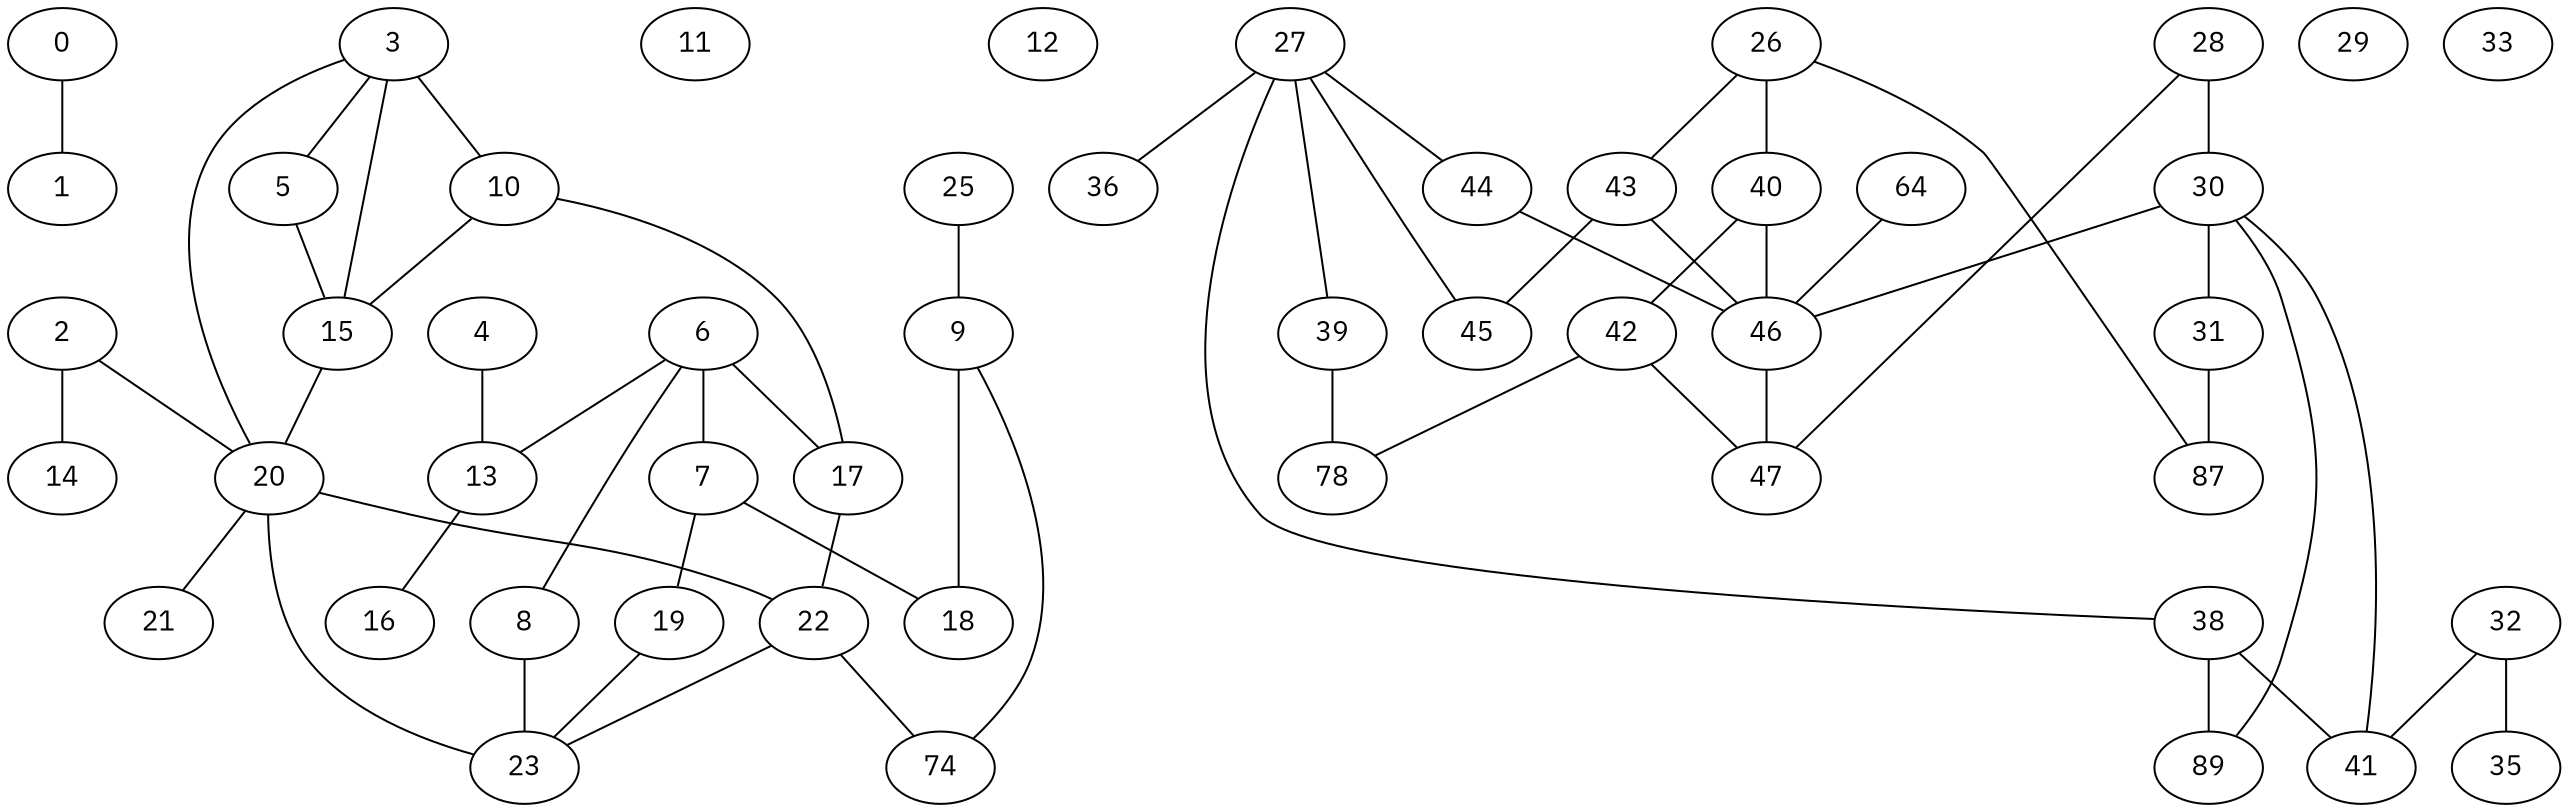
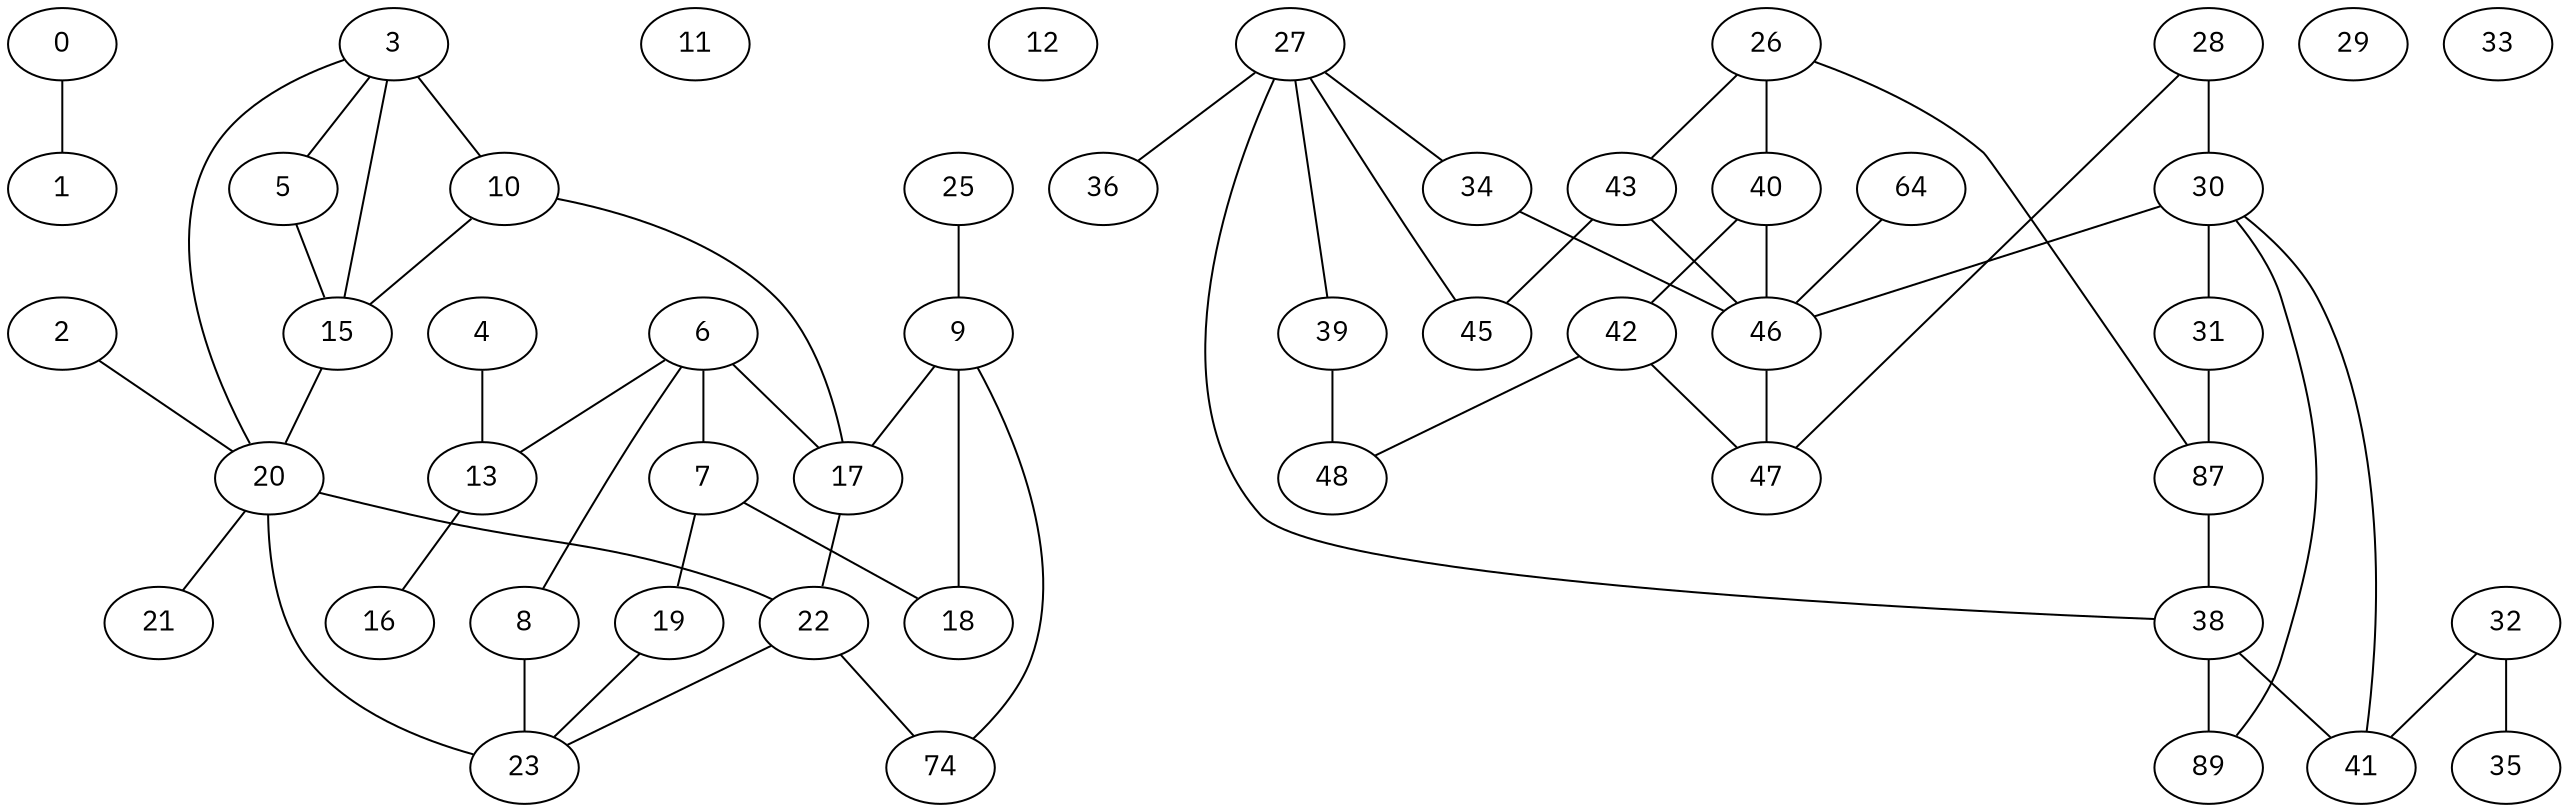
node "44": label "44" -> "34"
edge "9" -- "17": added
node "14": removed
node "78": label "78" -> "48"
edge "87" -- "38": added
